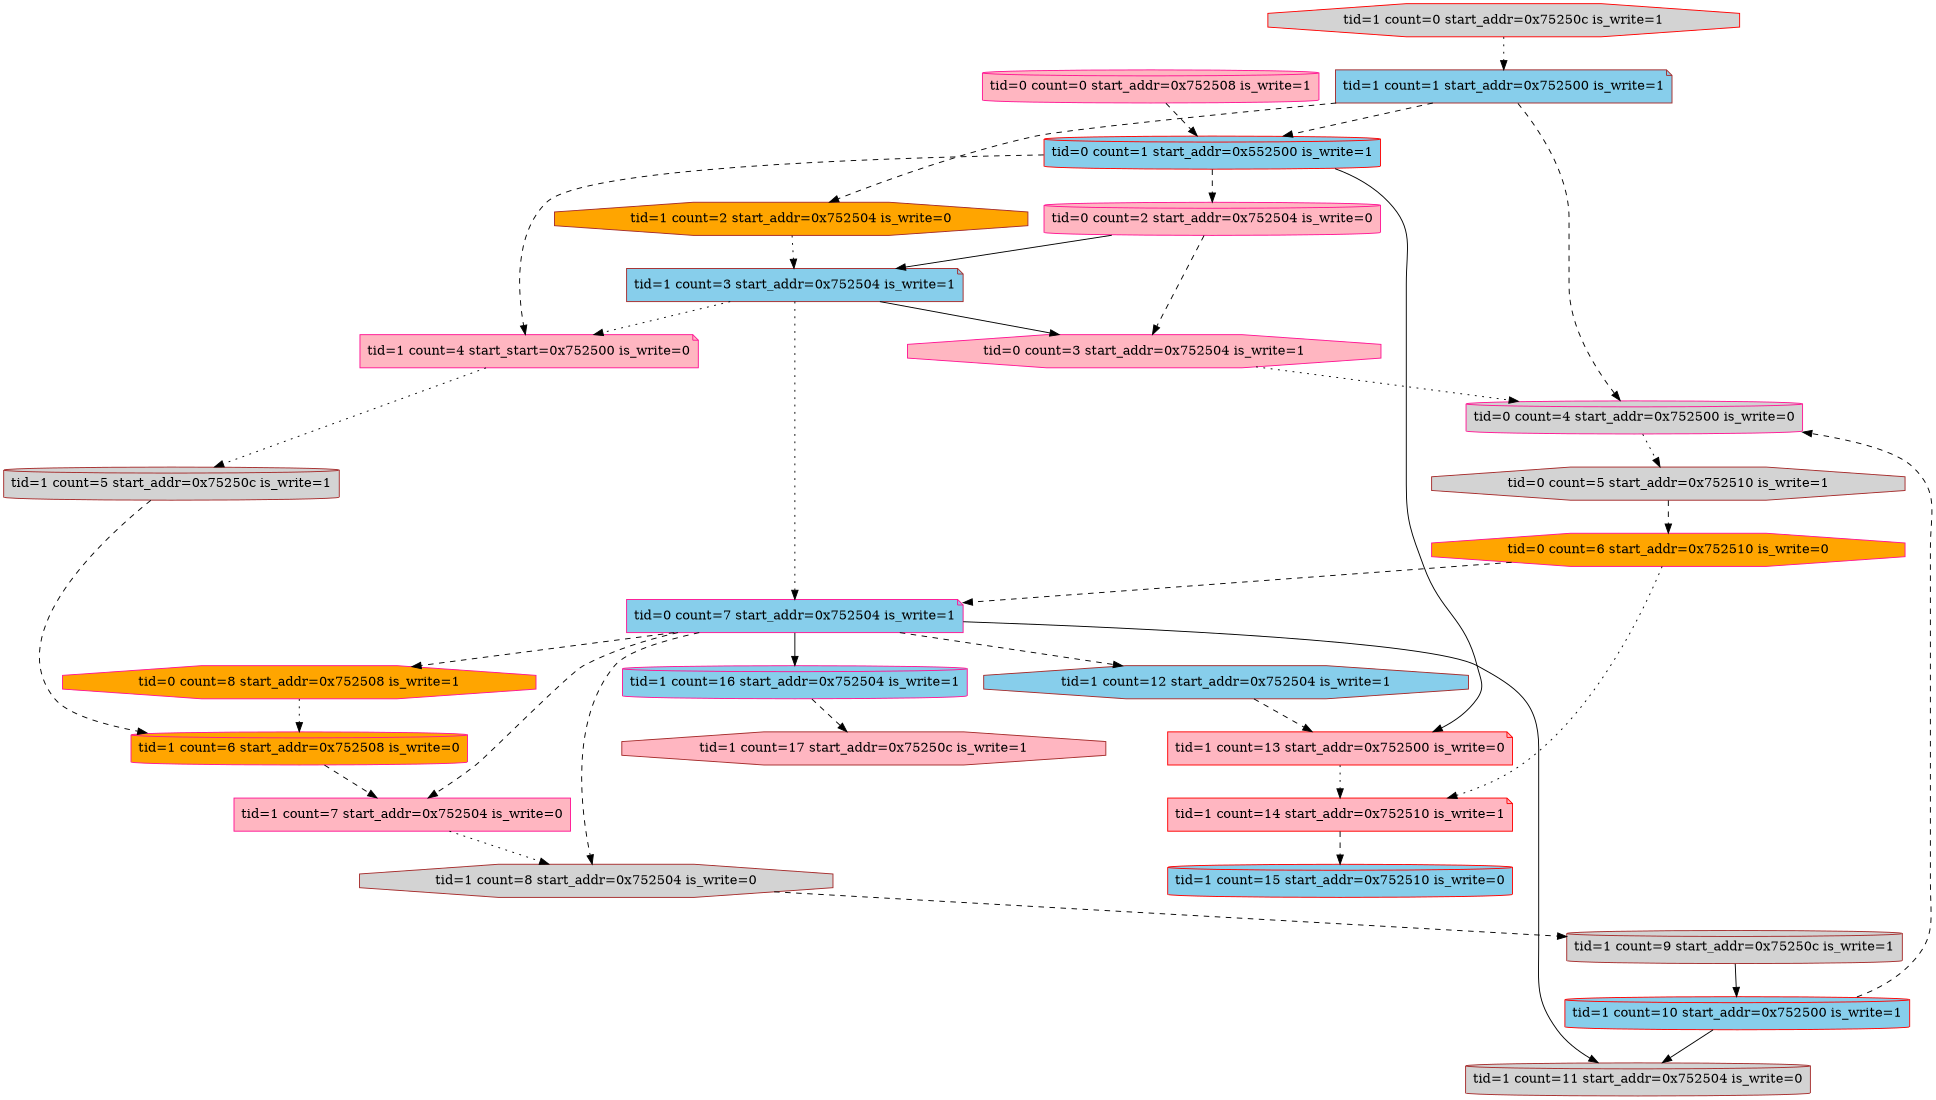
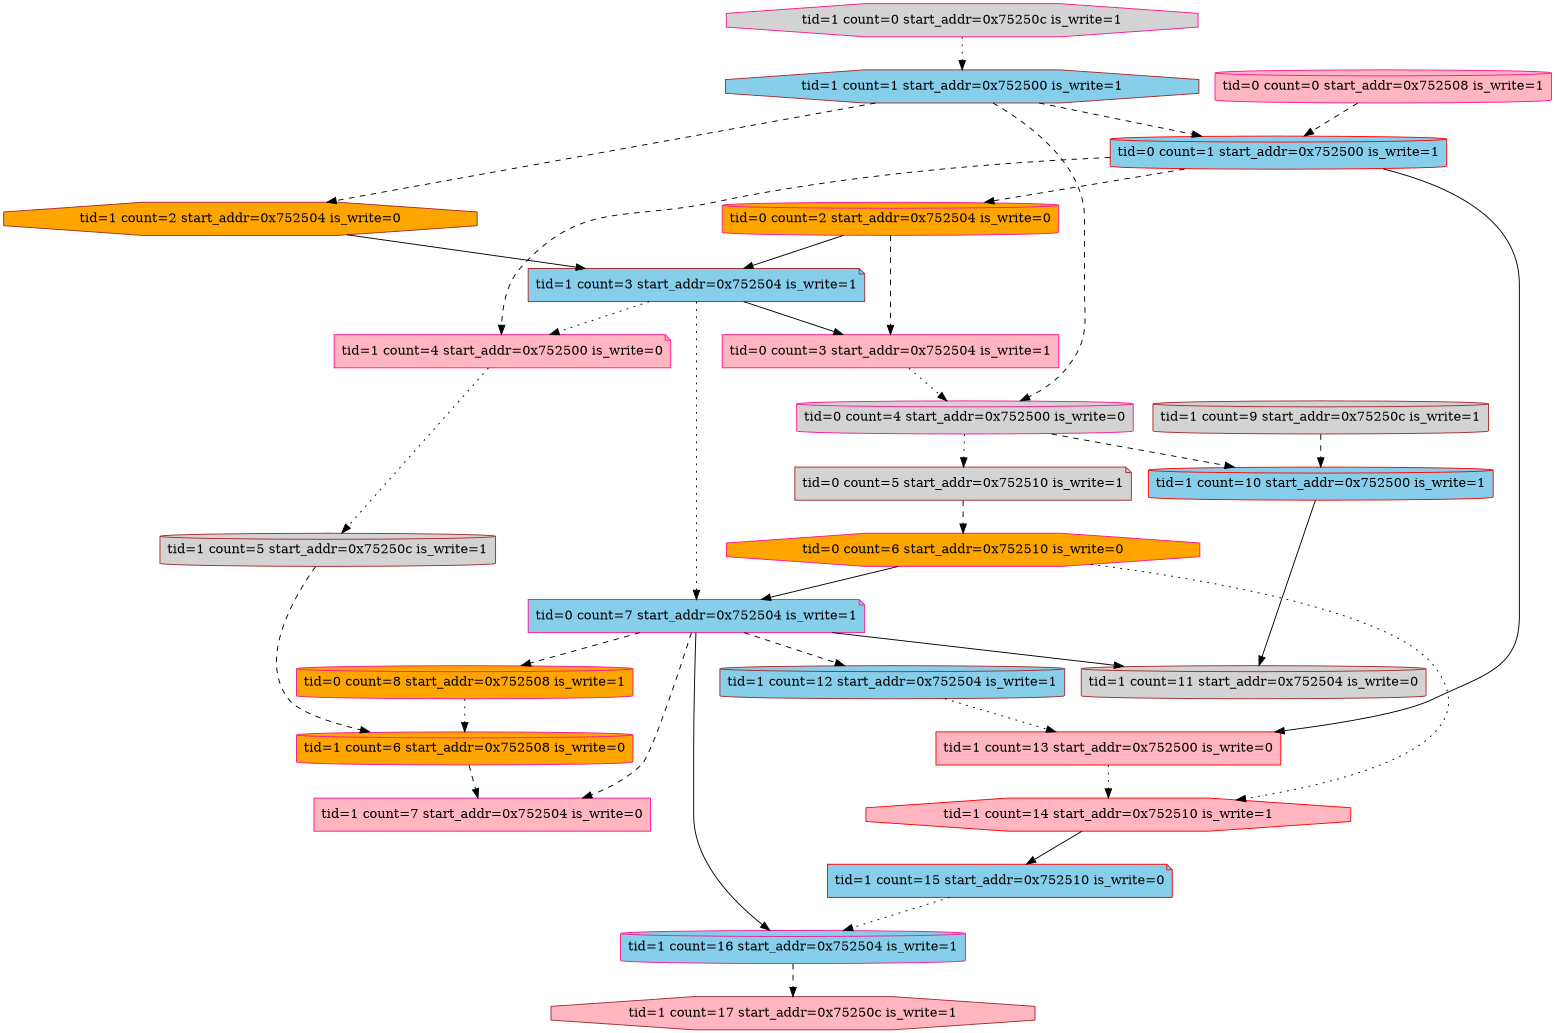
node "tid=1 count=0 start_addr=0x75250c is_write=1": color red -> deeppink
node "tid=1 count=1 start_addr=0x752500 is_write=1": shape note -> octagon
node "tid=0 count=1 start_addr=0x552500 is_write=1": label "tid=0 count=1 start_addr=0x552500 is_write=1" -> "tid=0 count=1 start_addr=0x752500 is_write=1"
node "tid=0 count=2 start_addr=0x752504 is_write=0": fillcolor lightpink -> orange
edge "tid=1 count=2 start_addr=0x752504 is_write=0" -> "tid=1 count=3 start_addr=0x752504 is_write=1": style dotted -> solid
node "tid=1 count=4 start_start=0x752500 is_write=0": label "tid=1 count=4 start_start=0x752500 is_write=0" -> "tid=1 count=4 start_addr=0x752500 is_write=0"
node "tid=0 count=3 start_addr=0x752504 is_write=1": shape octagon -> box
node "tid=0 count=5 start_addr=0x752510 is_write=1": shape octagon -> note
edge "tid=0 count=6 start_addr=0x752510 is_write=0" -> "tid=0 count=7 start_addr=0x752504 is_write=1": style dashed -> solid
node "tid=0 count=8 start_addr=0x752508 is_write=1": shape octagon -> cylinder
node "tid=1 count=12 start_addr=0x752504 is_write=1": shape octagon -> cylinder
edge "tid=1 count=10 start_addr=0x752500 is_write=1" -> "tid=0 count=4 start_addr=0x752500 is_write=0": reversed
edge "tid=1 count=12 start_addr=0x752504 is_write=1" -> "tid=1 count=13 start_addr=0x752500 is_write=0": style dashed -> dotted
node "tid=1 count=13 start_addr=0x752500 is_write=0": shape note -> box
node "tid=1 count=14 start_addr=0x752510 is_write=1": shape note -> octagon
edge "tid=1 count=14 start_addr=0x752510 is_write=1" -> "tid=1 count=15 start_addr=0x752510 is_write=0": style dashed -> solid
node "tid=1 count=8 start_addr=0x752504 is_write=0": removed
node "tid=1 count=15 start_addr=0x752510 is_write=0": shape cylinder -> note
edge "tid=1 count=15 start_addr=0x752510 is_write=0" -> "tid=1 count=16 start_addr=0x752504 is_write=1": added
edge "tid=1 count=9 start_addr=0x75250c is_write=1" -> "tid=1 count=10 start_addr=0x752500 is_write=1": style solid -> dashed
